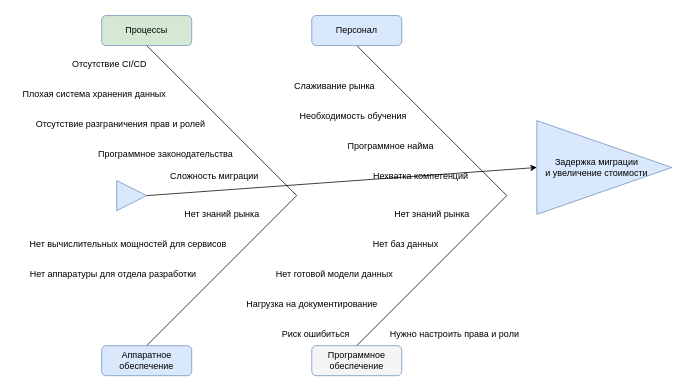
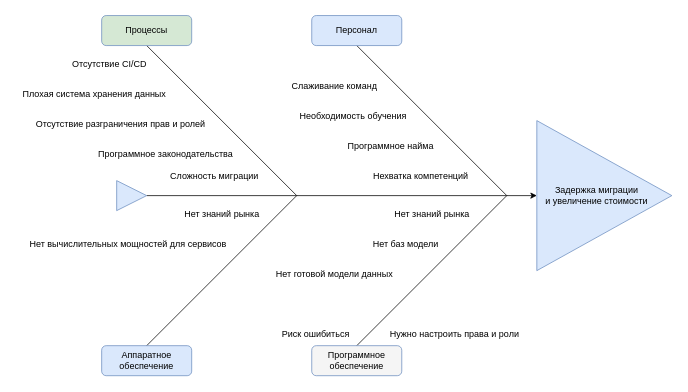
node "Слаживание рынка": label "Слаживание рынка" -> "Слаживание команд"
node "Задержка миграции и увеличение стоимости": size 135x94 -> 135x150
node "Нет баз данных": label "Нет баз данных" -> "Нет баз модели"
node "Нет аппаратуры для отдела разработки": removed
node "Нагрузка на документирование": removed
